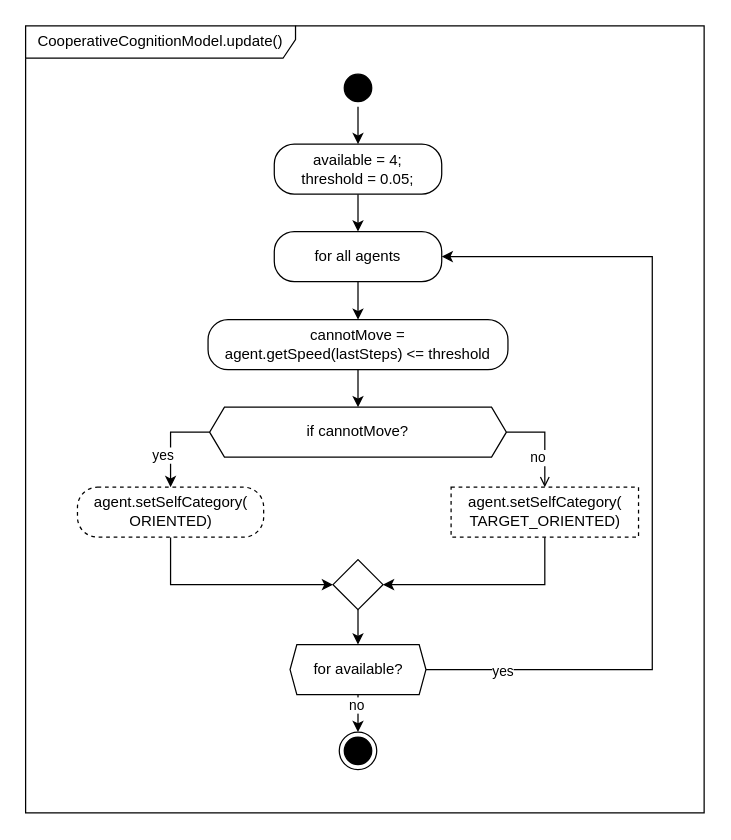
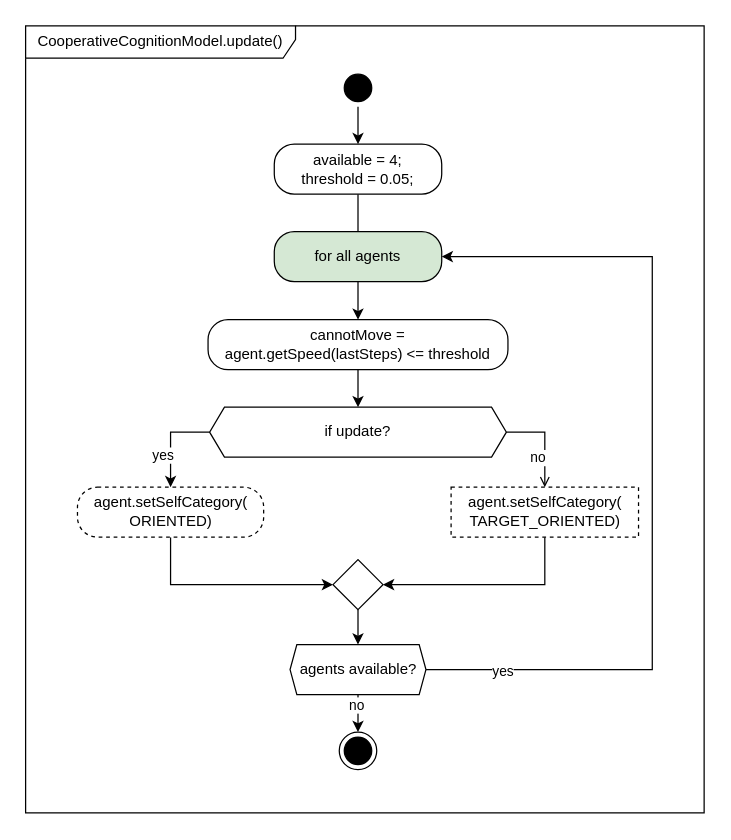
edge "available = 4; threshold = 0.05;" -> "for all agents": arrowhead classic -> none
node "for all agents": fillcolor #ffffff -> #d5e8d4
node "if cannotMove?": label "if cannotMove?" -> "if update?"
node "for available?": label "for available?" -> "agents available?"
